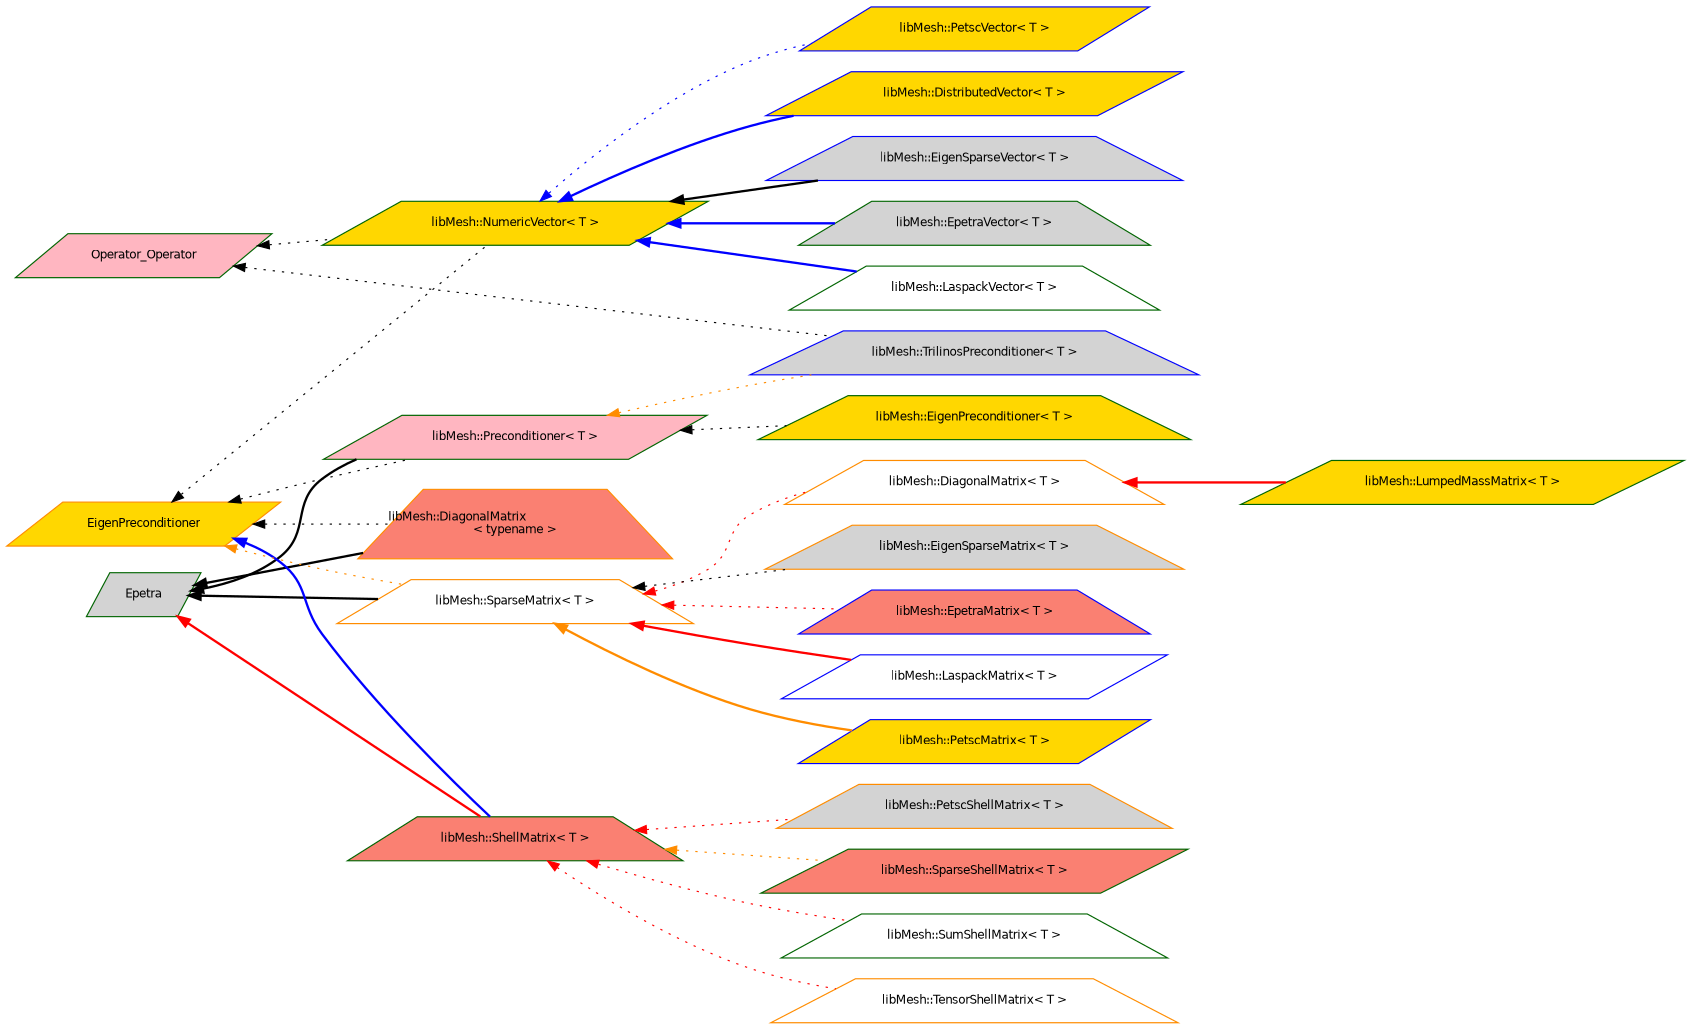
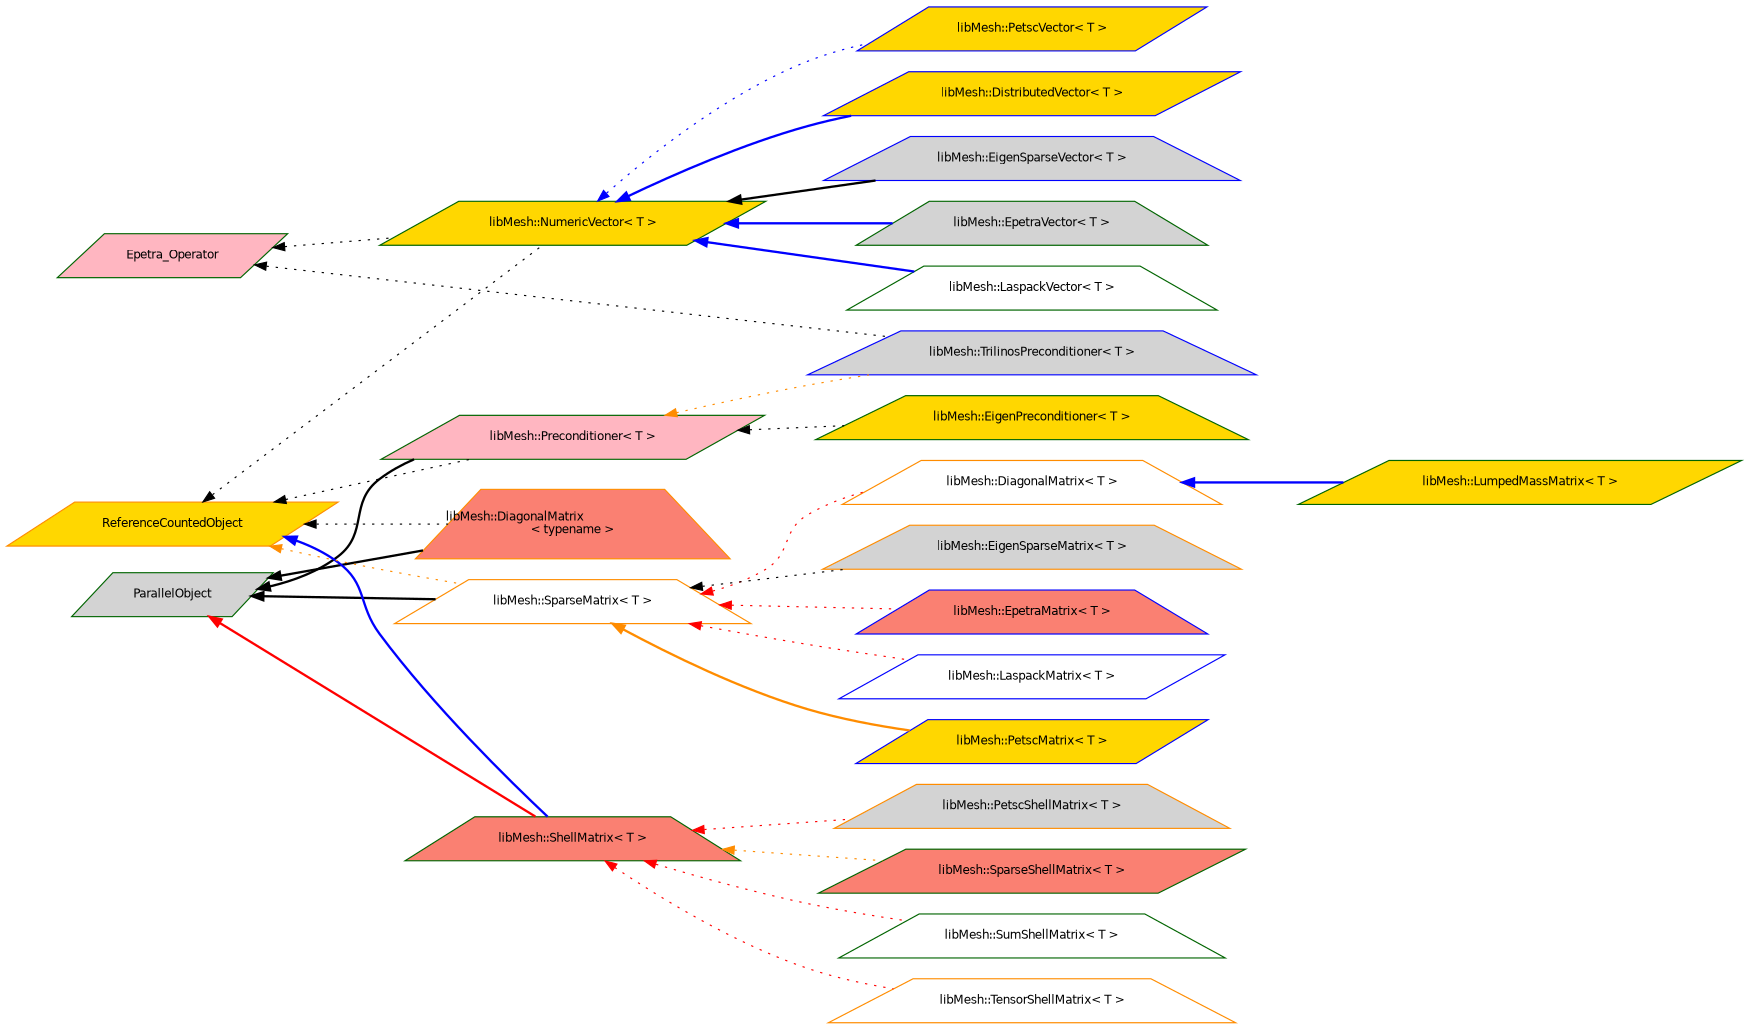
node "Operator_Operator": label "Operator_Operator" -> "Epetra_Operator"
edge "libMesh::LumpedMassMatrix< T >" -> "libMesh::DiagonalMatrix< T >": color red -> blue
node "EigenPreconditioner": label "EigenPreconditioner" -> "ReferenceCountedObject"
node "Epetra": label "Epetra" -> "ParallelObject"
edge "libMesh::LaspackMatrix< T >" -> "libMesh::SparseMatrix< T >": style bold -> dotted
